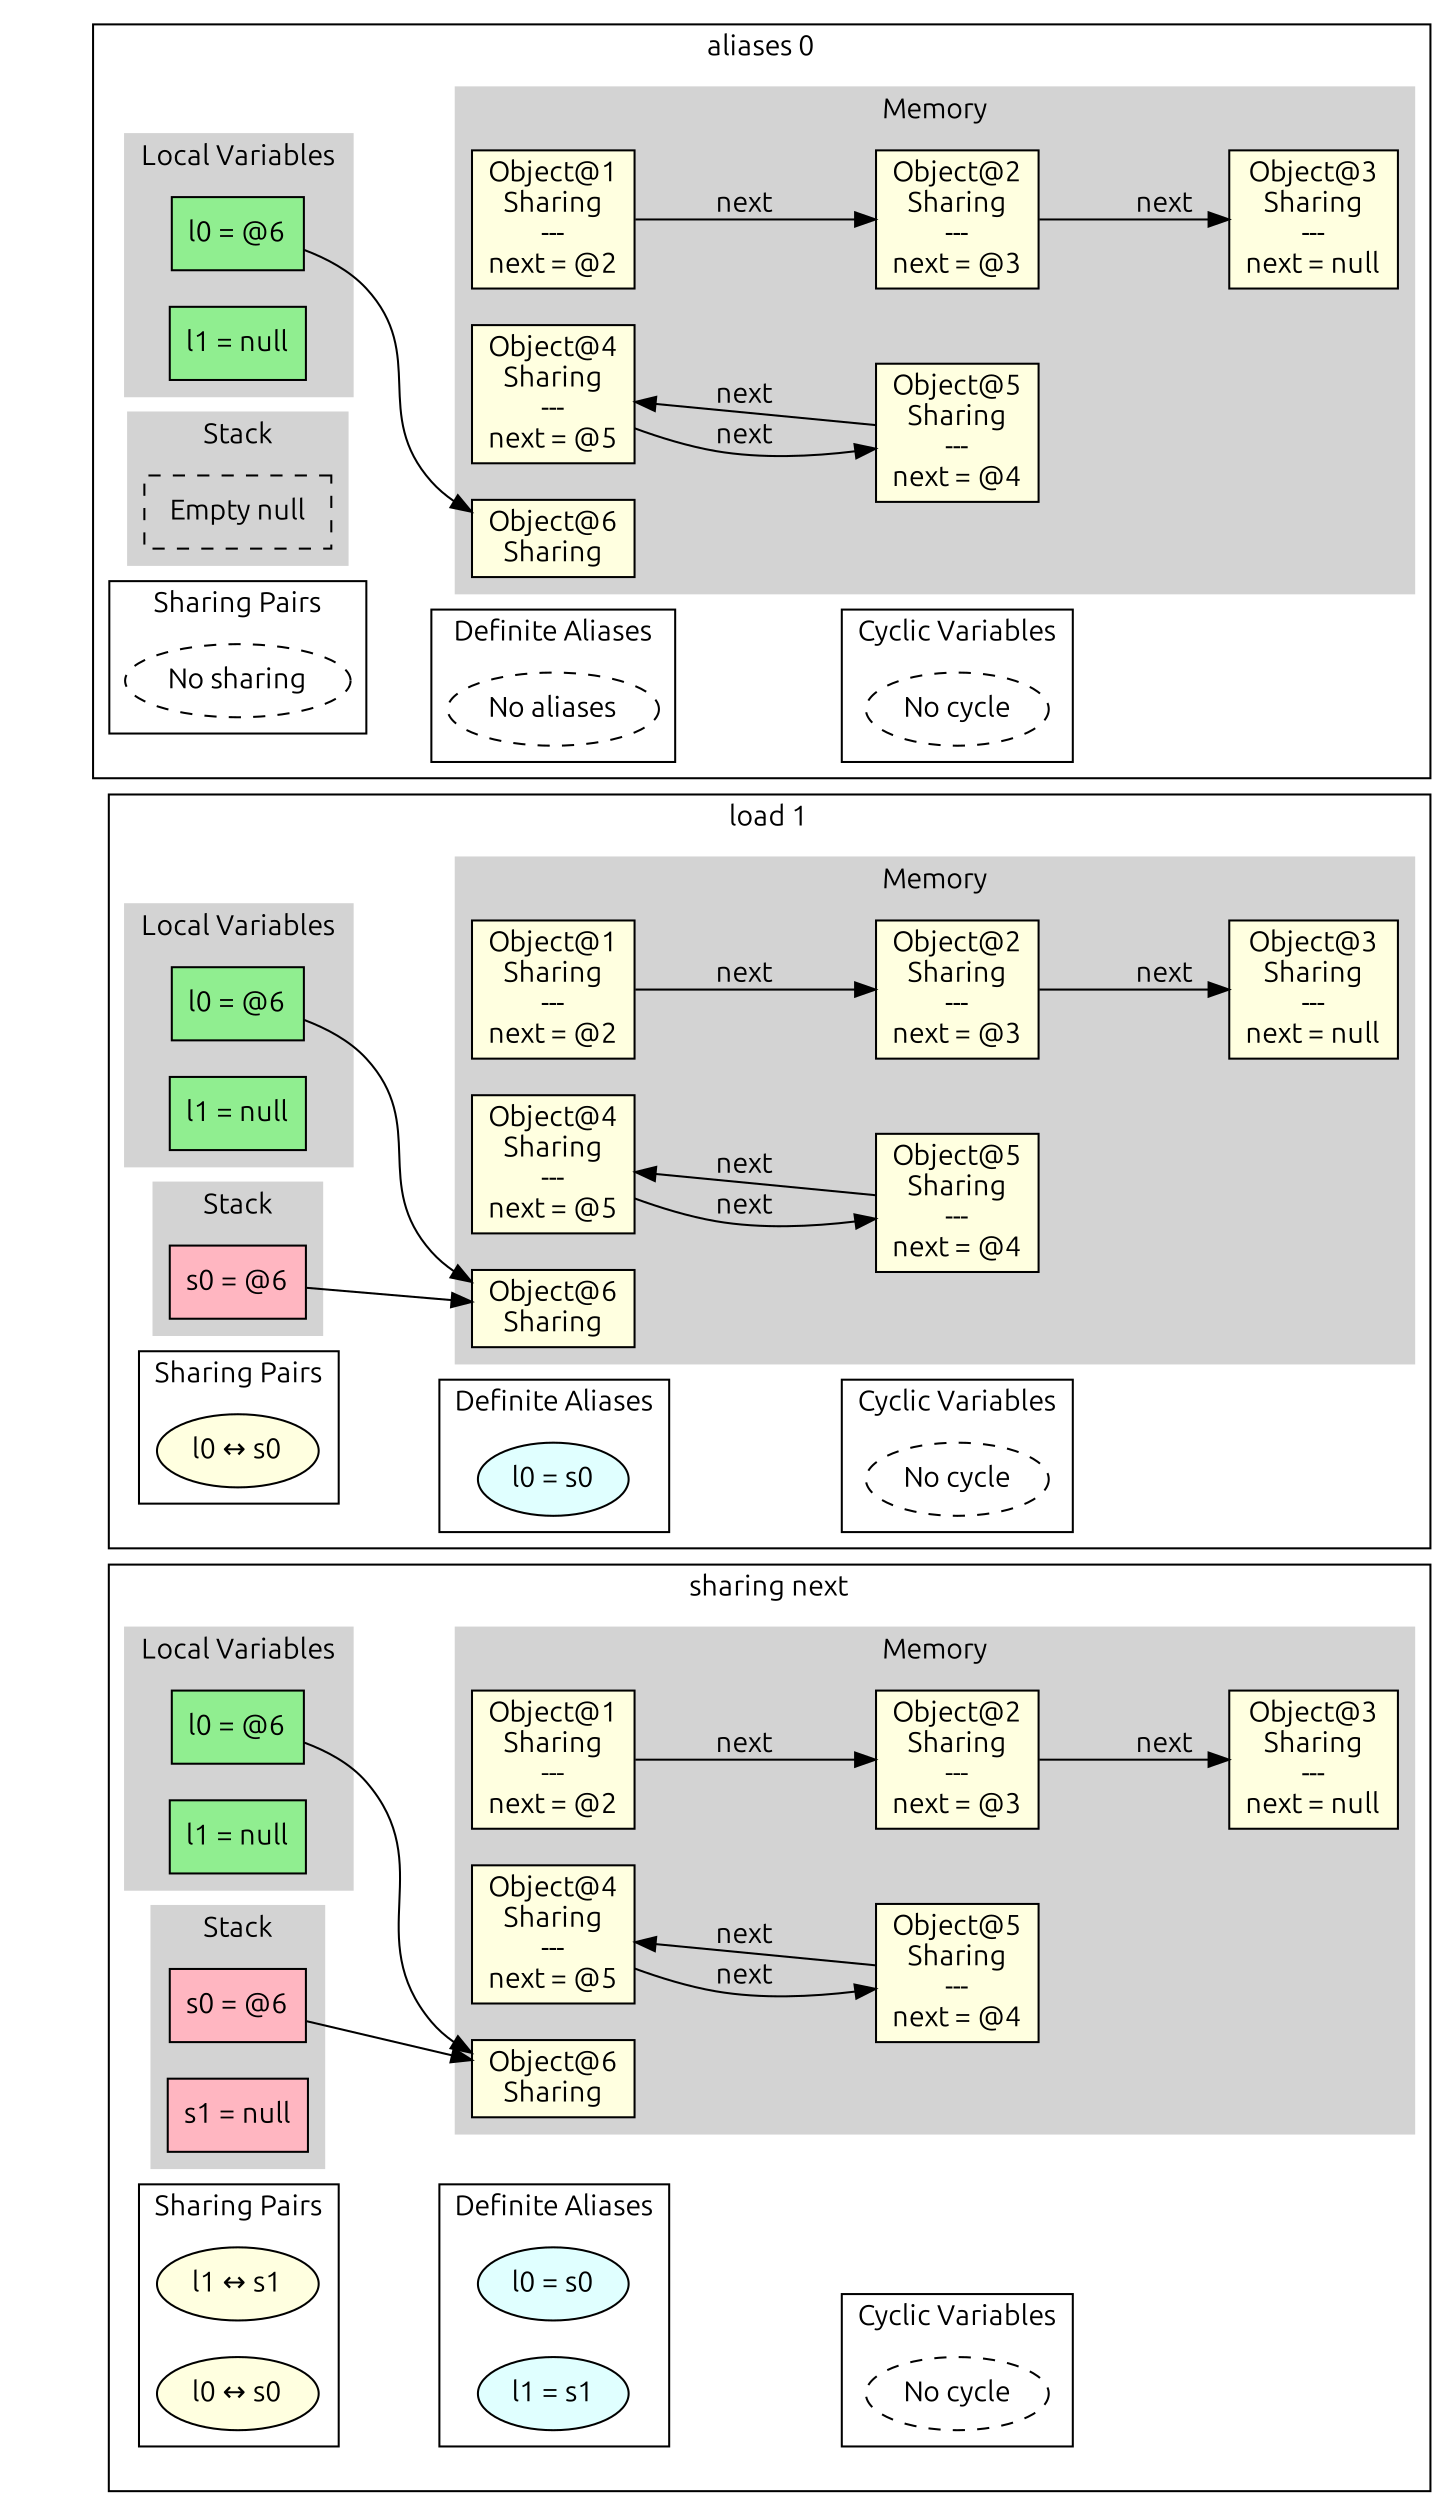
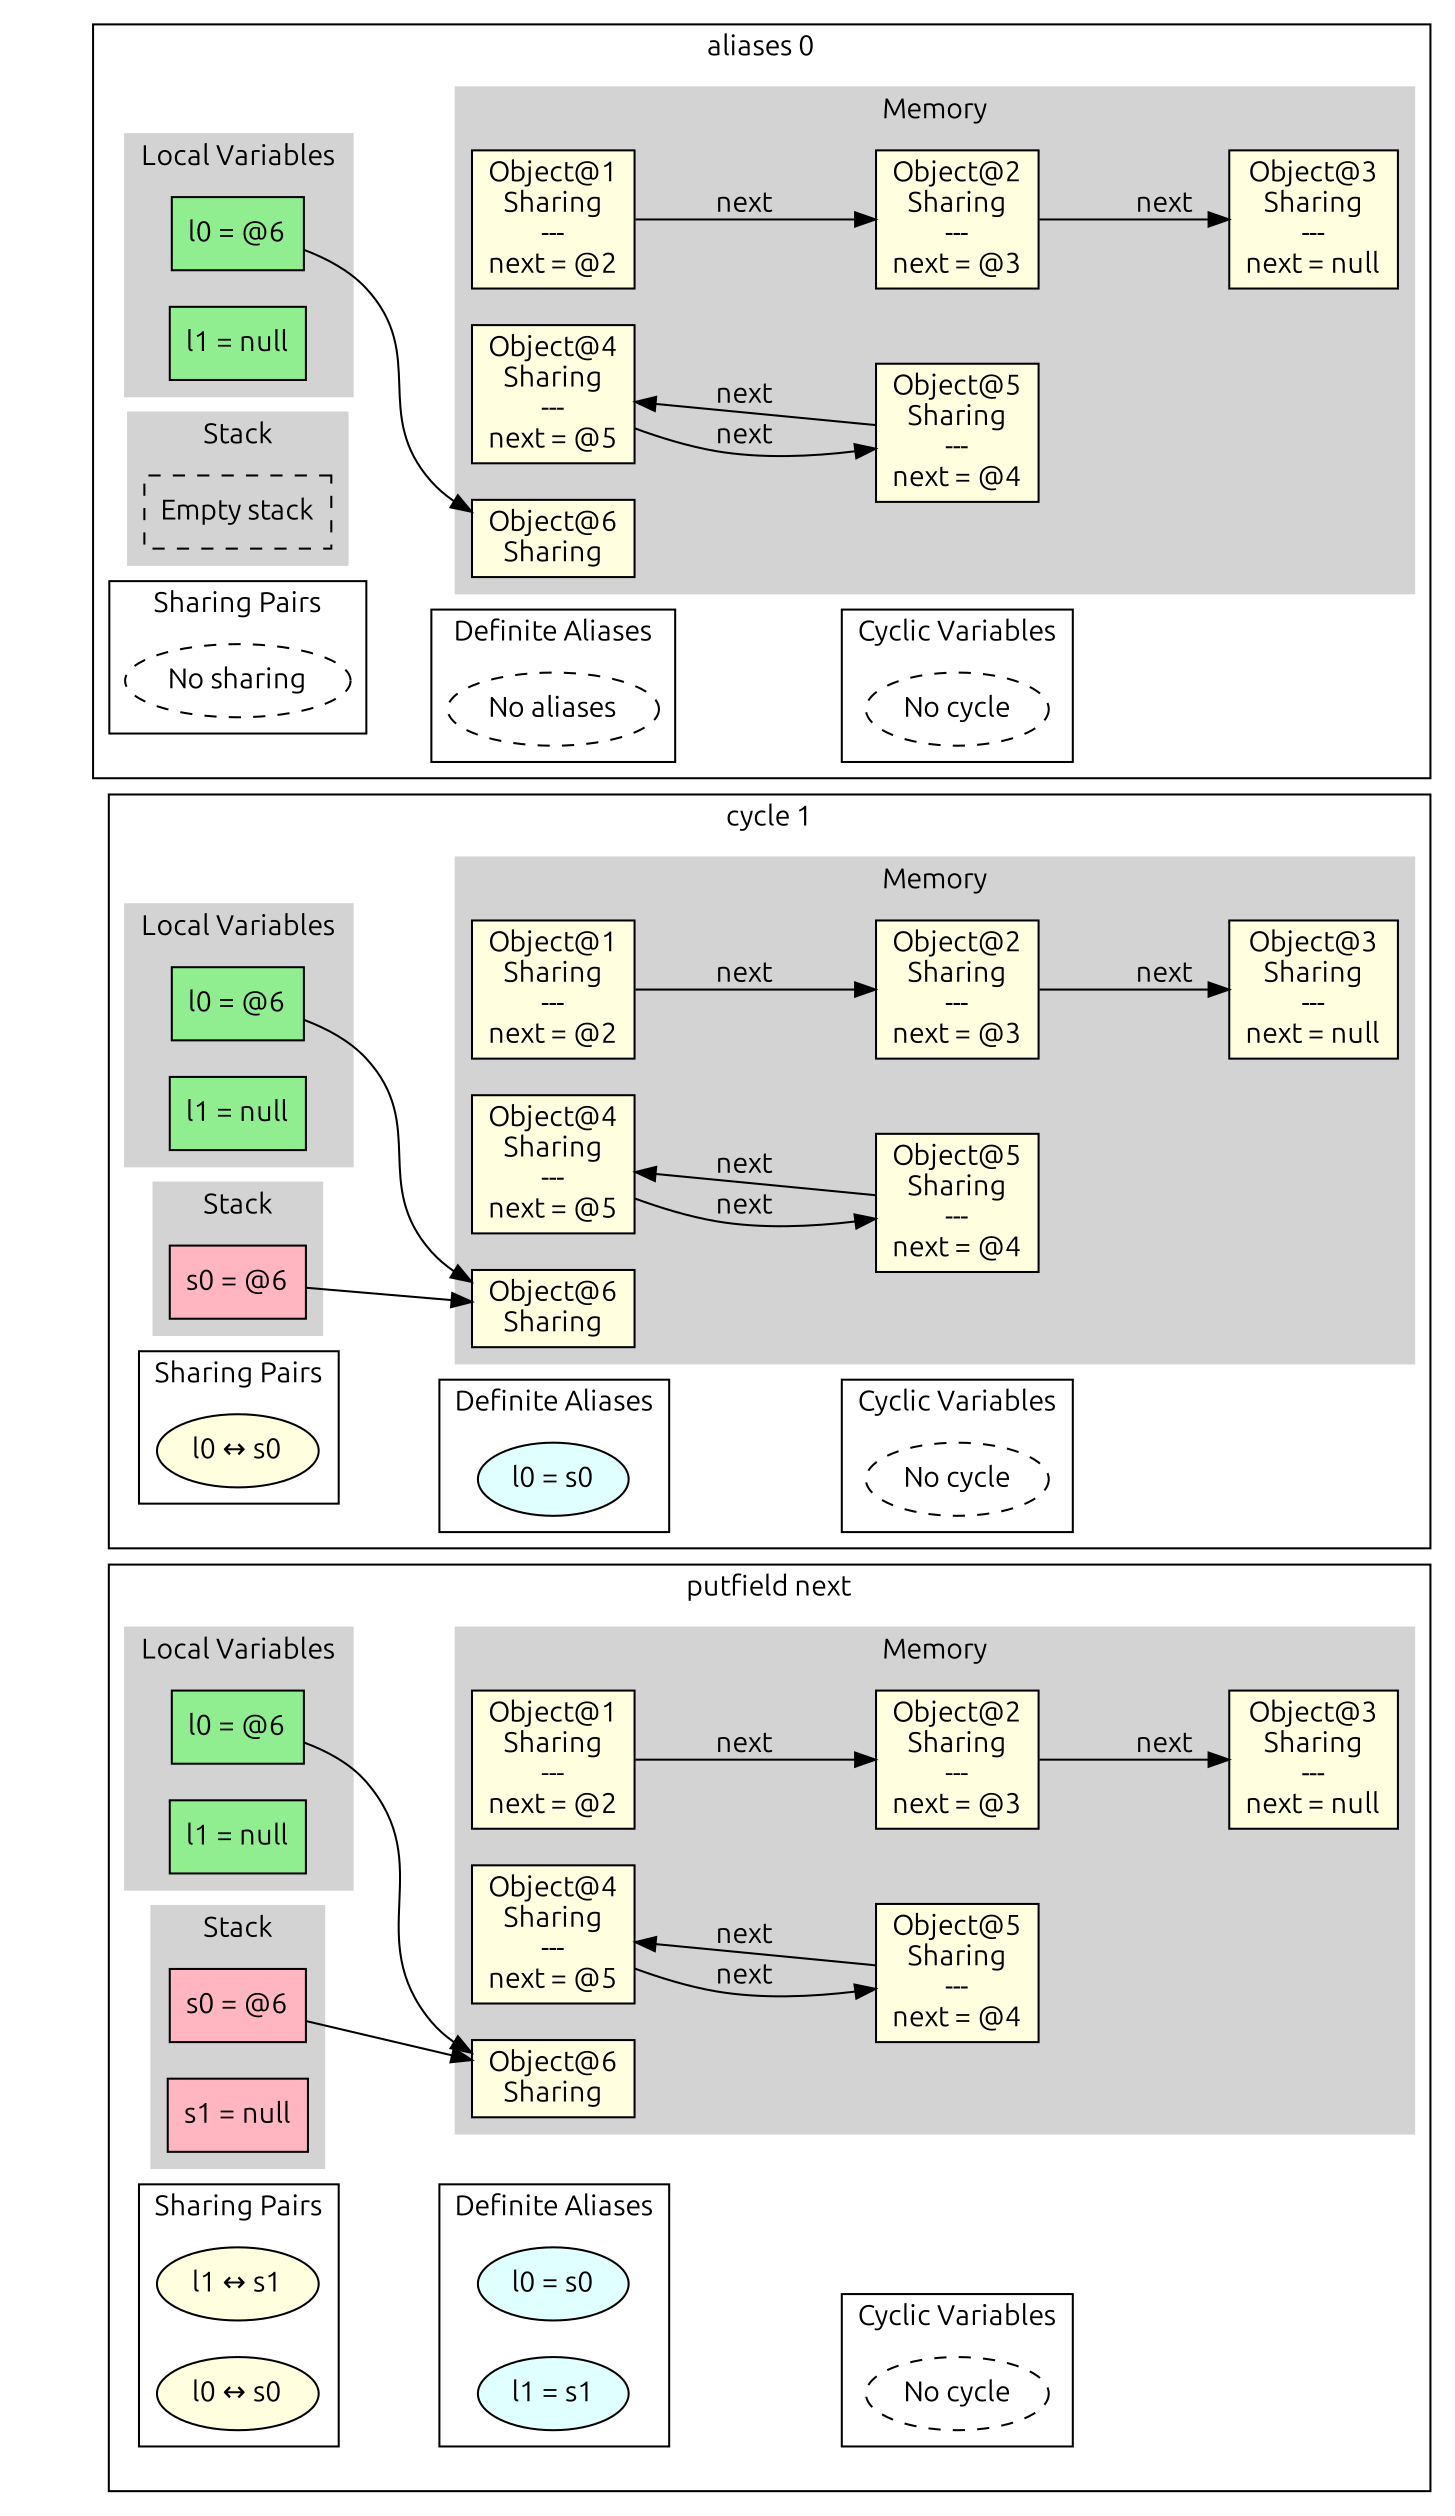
node "Empty null": label "Empty null" -> "Empty stack"
cluster "load 1": label "load 1" -> "cycle 1"
cluster "sharing next": label "sharing next" -> "putfield next"
